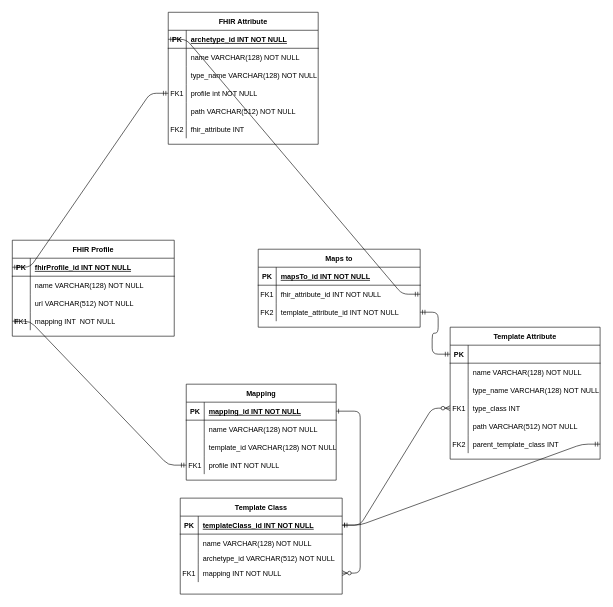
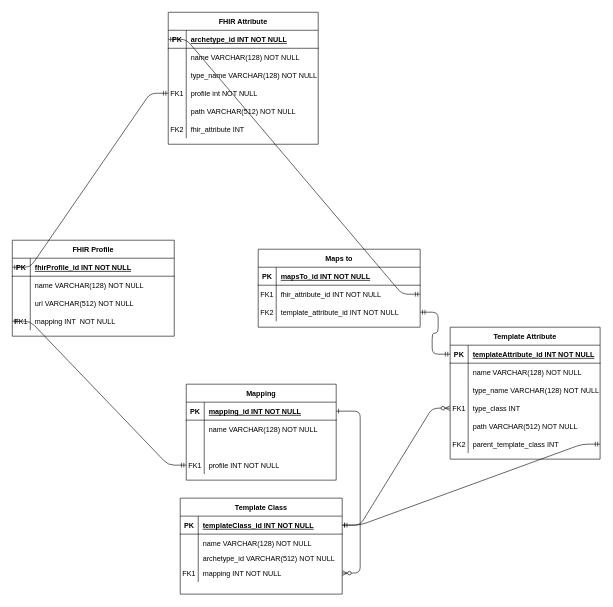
node "templateAttribute_id INT NOT NULL": added
node "template_id VARCHAR(128) NOT NULL": removed
